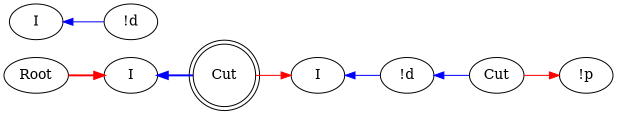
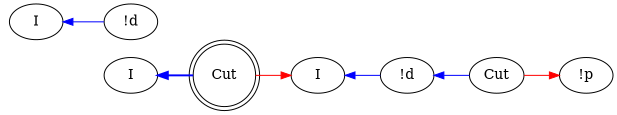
node "Root": removed
